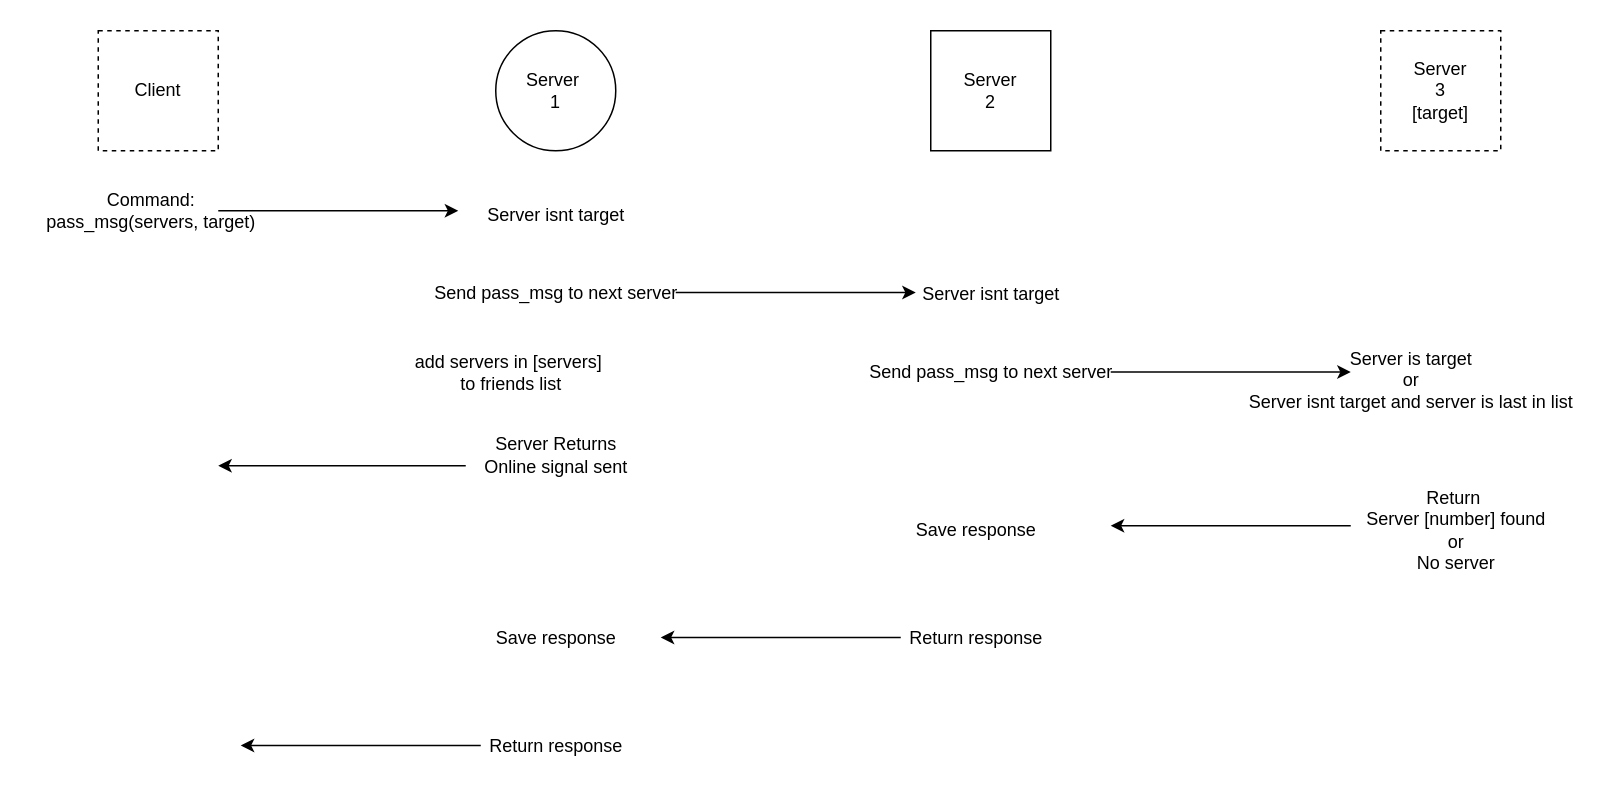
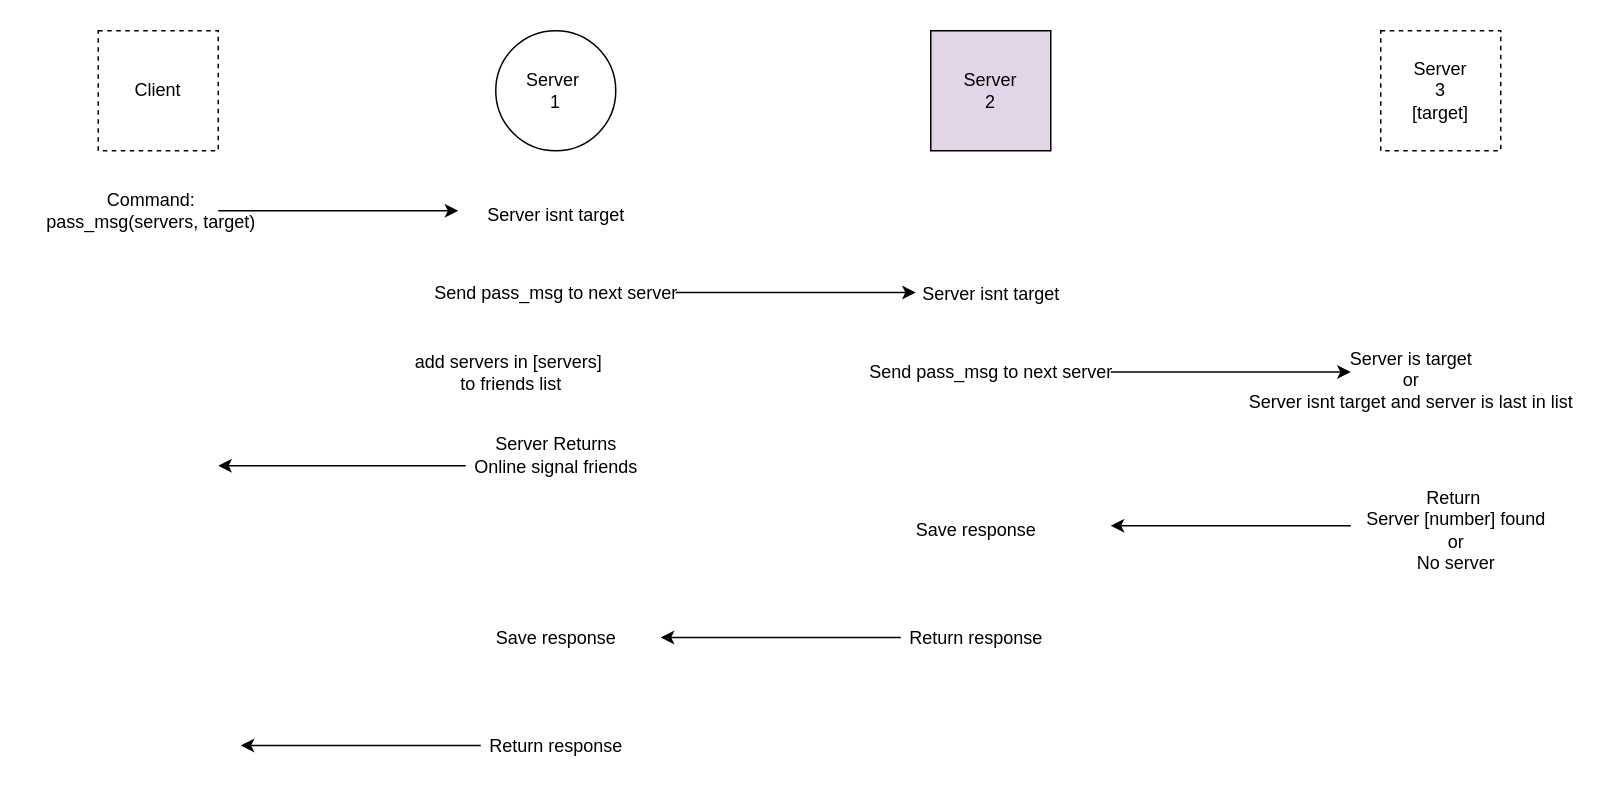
node "Server 2": fillcolor #ffffff -> #e1d5e7
node "Server Returns Online signal sent": label "Server Returns Online signal sent" -> "Server Returns Online signal friends"
